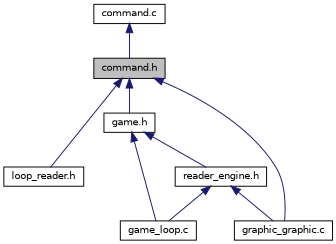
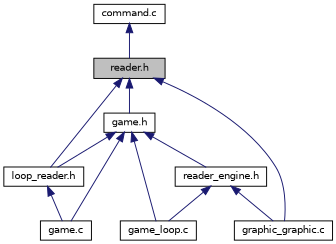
node "command.h": label "command.h" -> "reader.h"
edge "loop_reader.h" -> "game.h": added
node "game.c": added
